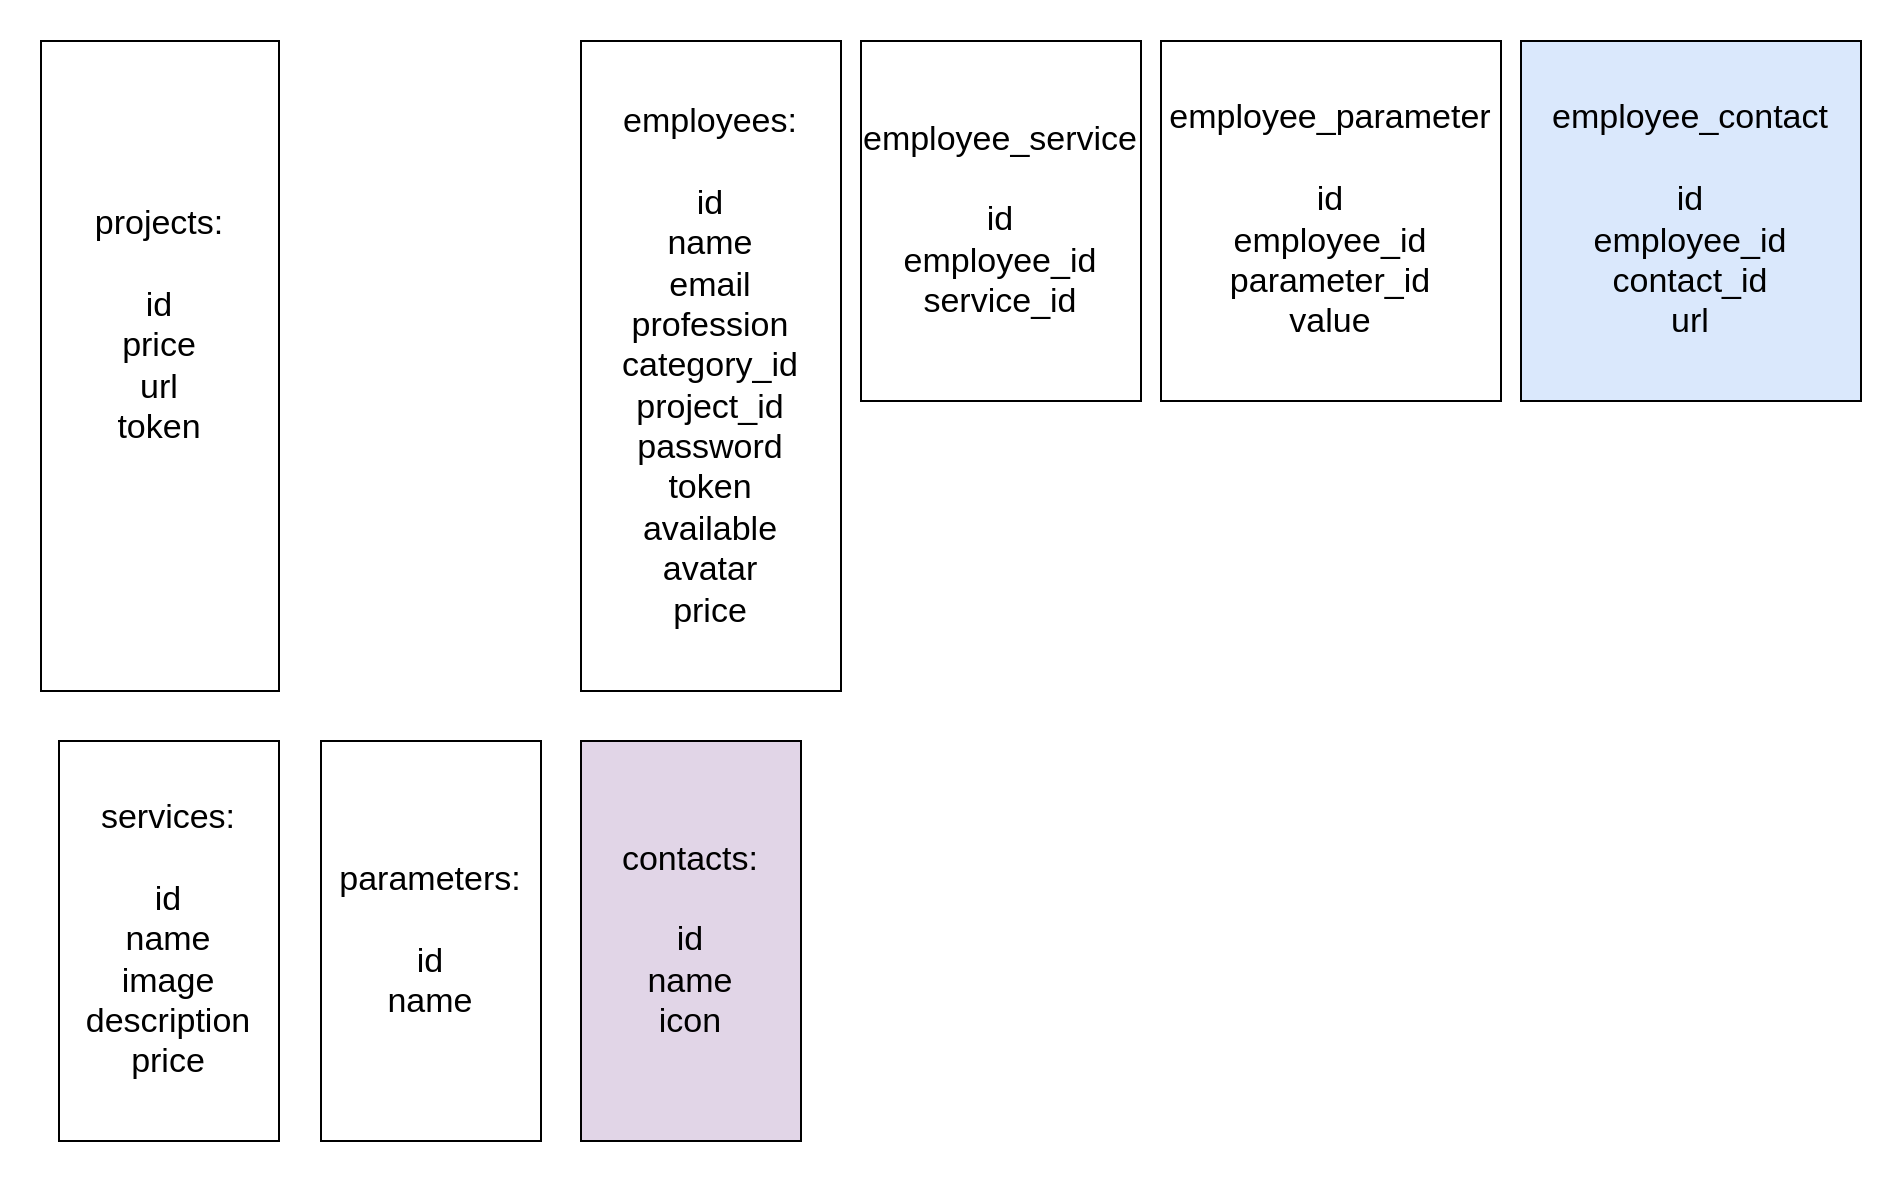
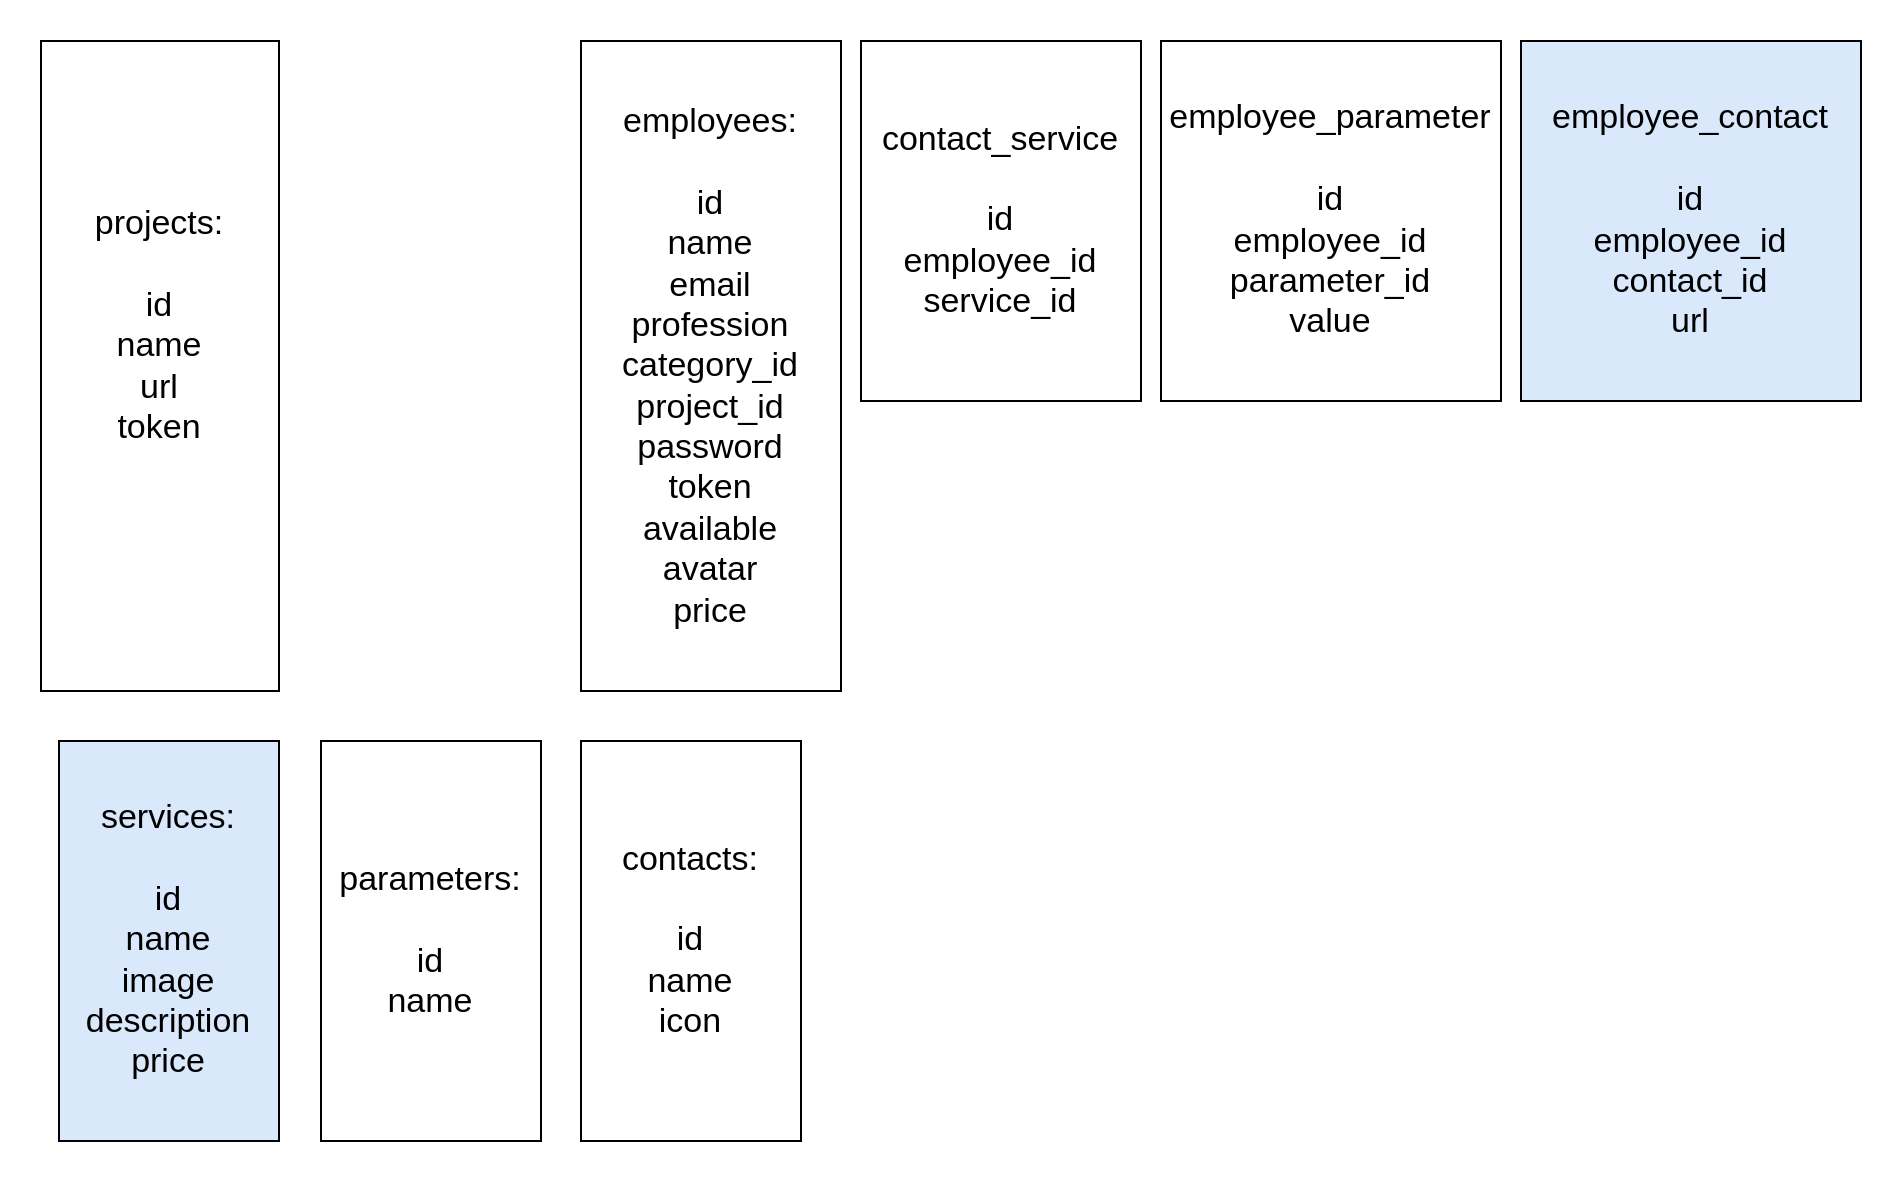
node "employee_service id employee_id service_id": label "employee_service id employee_id service_id" -> "contact_service id employee_id service_id"
node "projects: id price url token": label "projects: id price url token" -> "projects: id name url token"
node "services: id name image description price": fillcolor #ffffff -> #dae8fc
node "contacts: id name icon": fillcolor #e1d5e7 -> #ffffff
